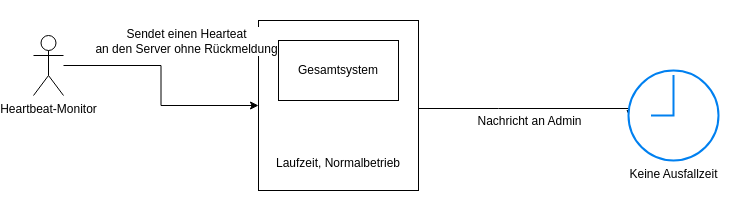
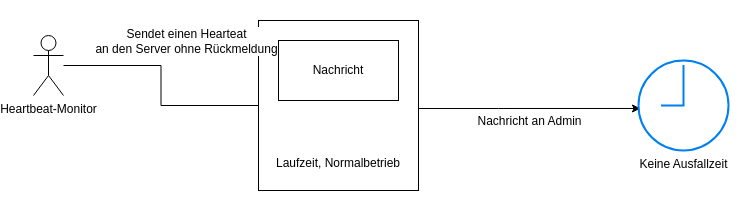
node "Gesamtsystem": label "Gesamtsystem" -> "Nachricht"
edge "Heartbeat-Monitor" -> "Laufzeit, Normalbetrieb": arrowhead classic -> none
node "Keine Ausfallzeit": moved (674, 116) -> (684, 106)
